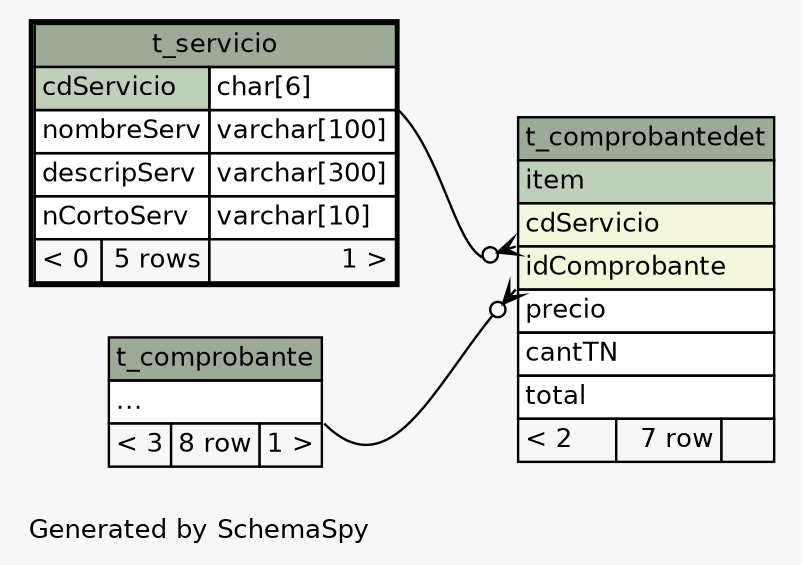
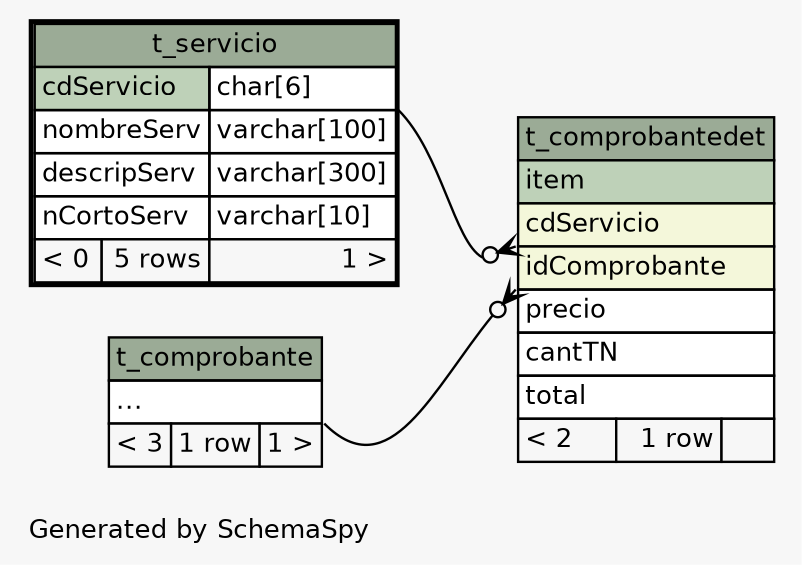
node "t_comprobantedet": text "7 row" -> "1 row"
node "t_comprobante": text "8 row" -> "1 row"
